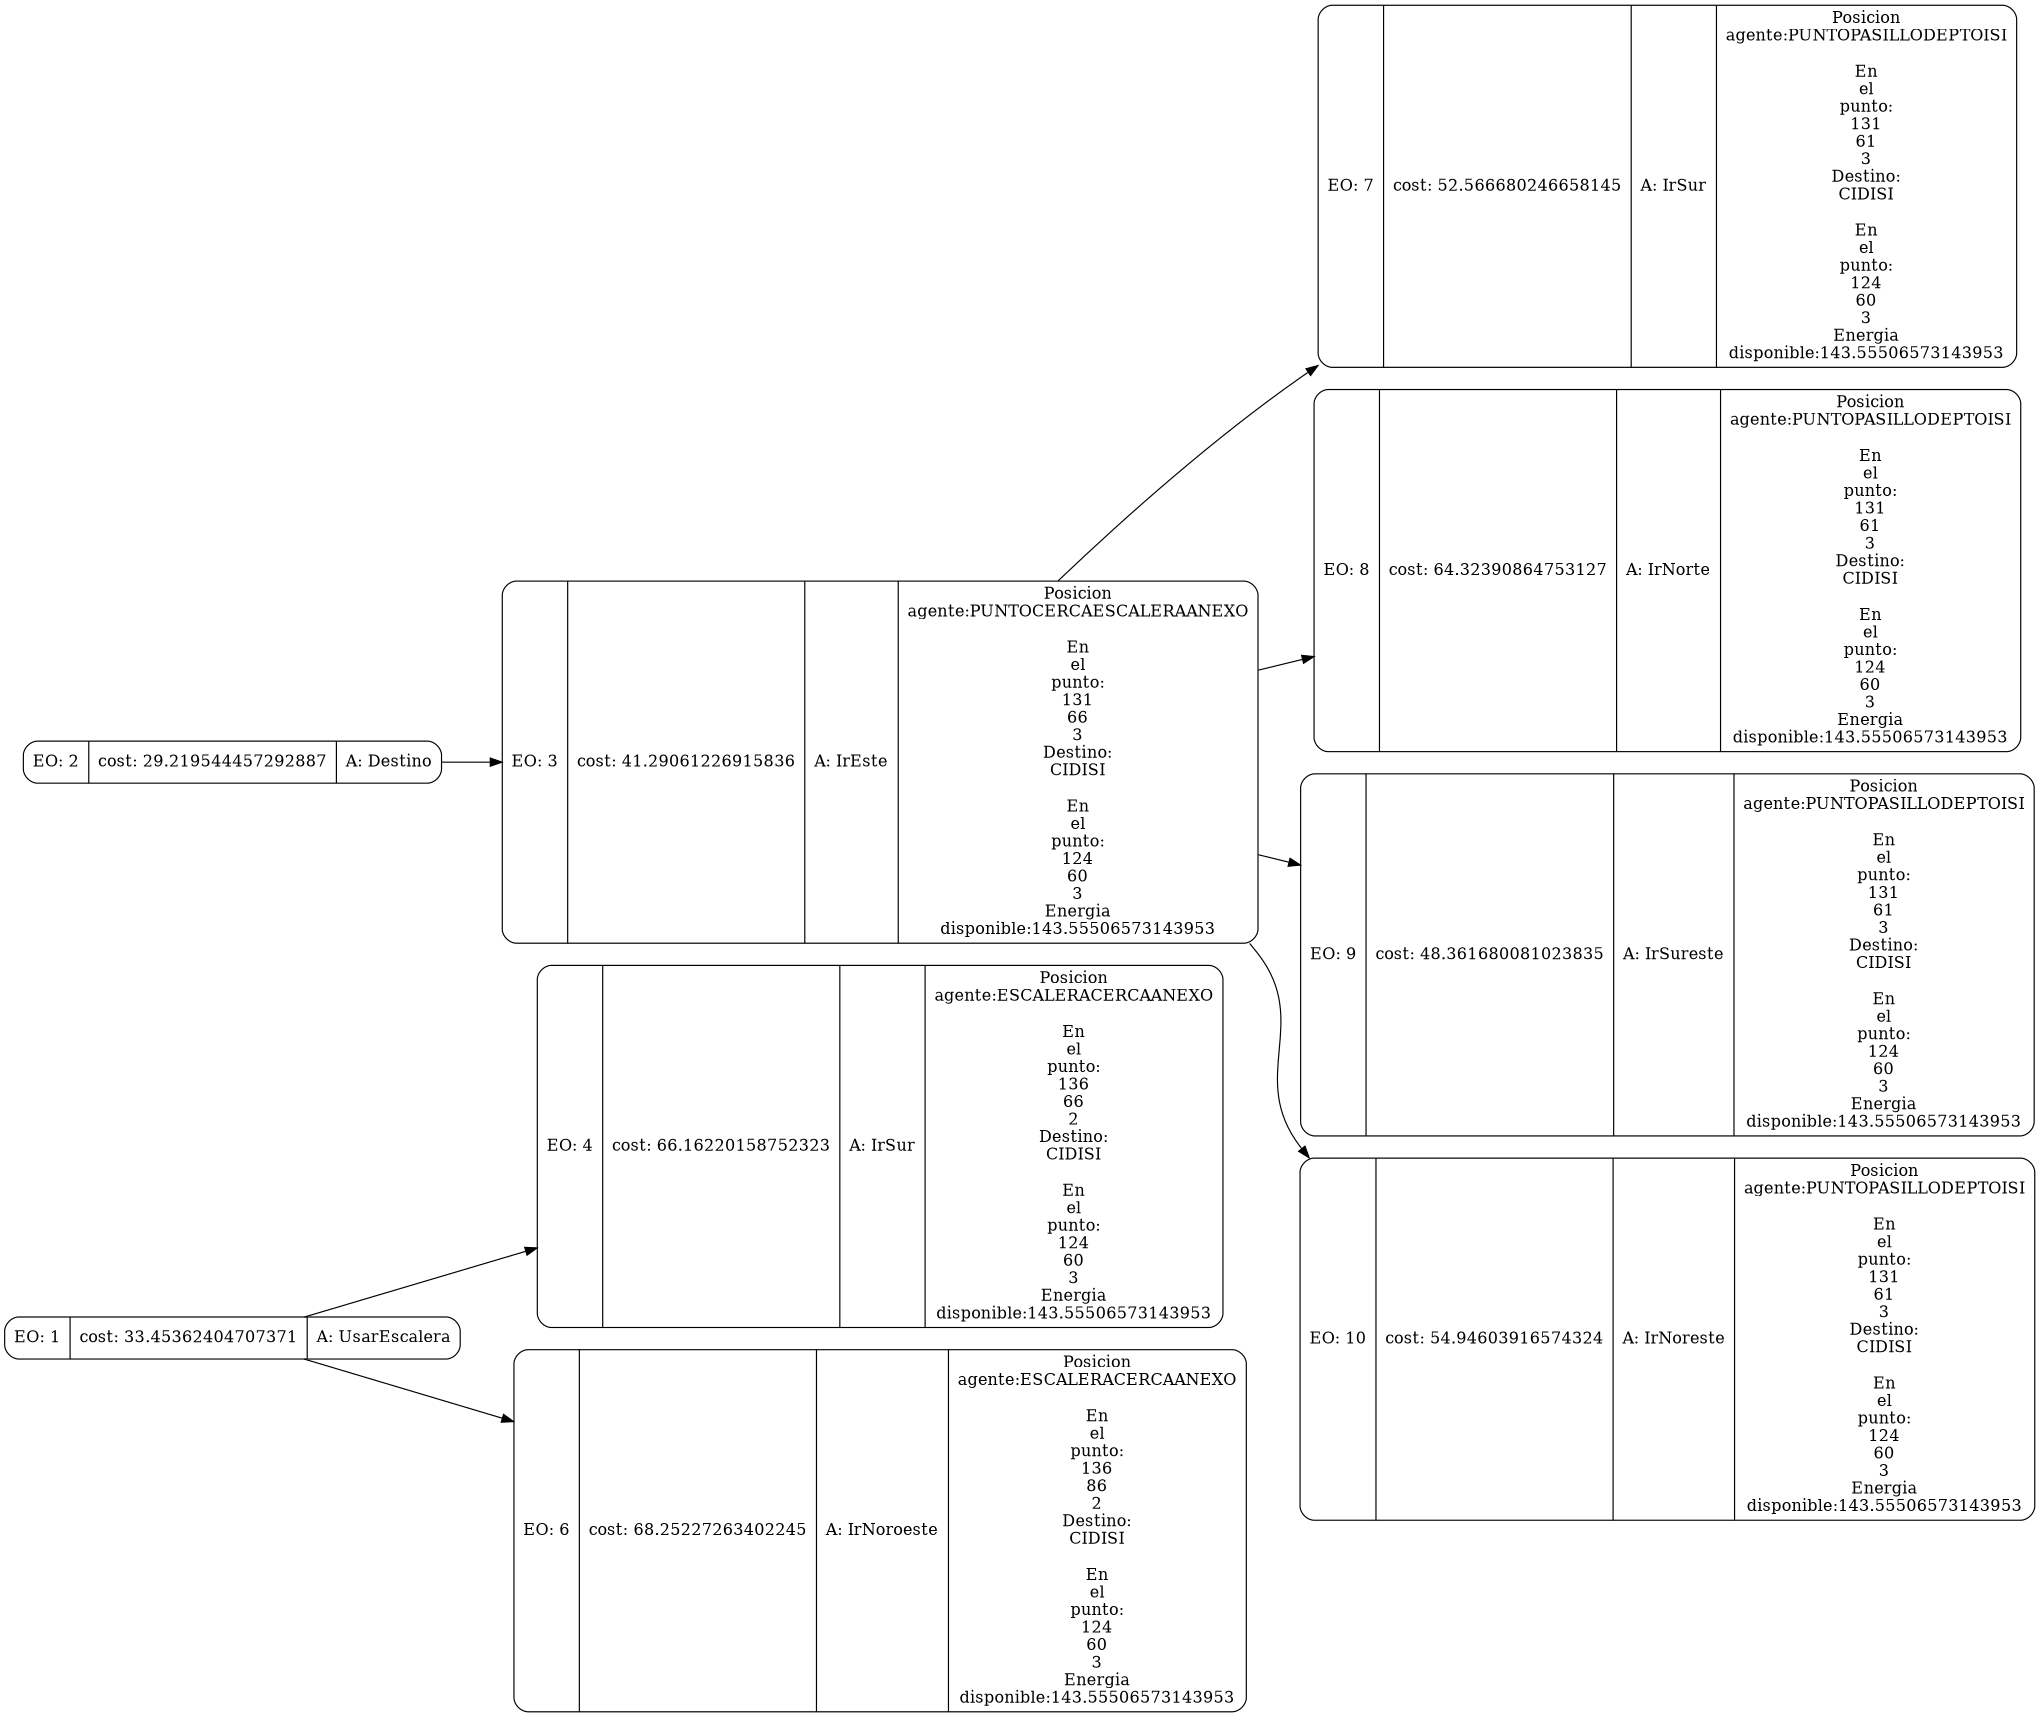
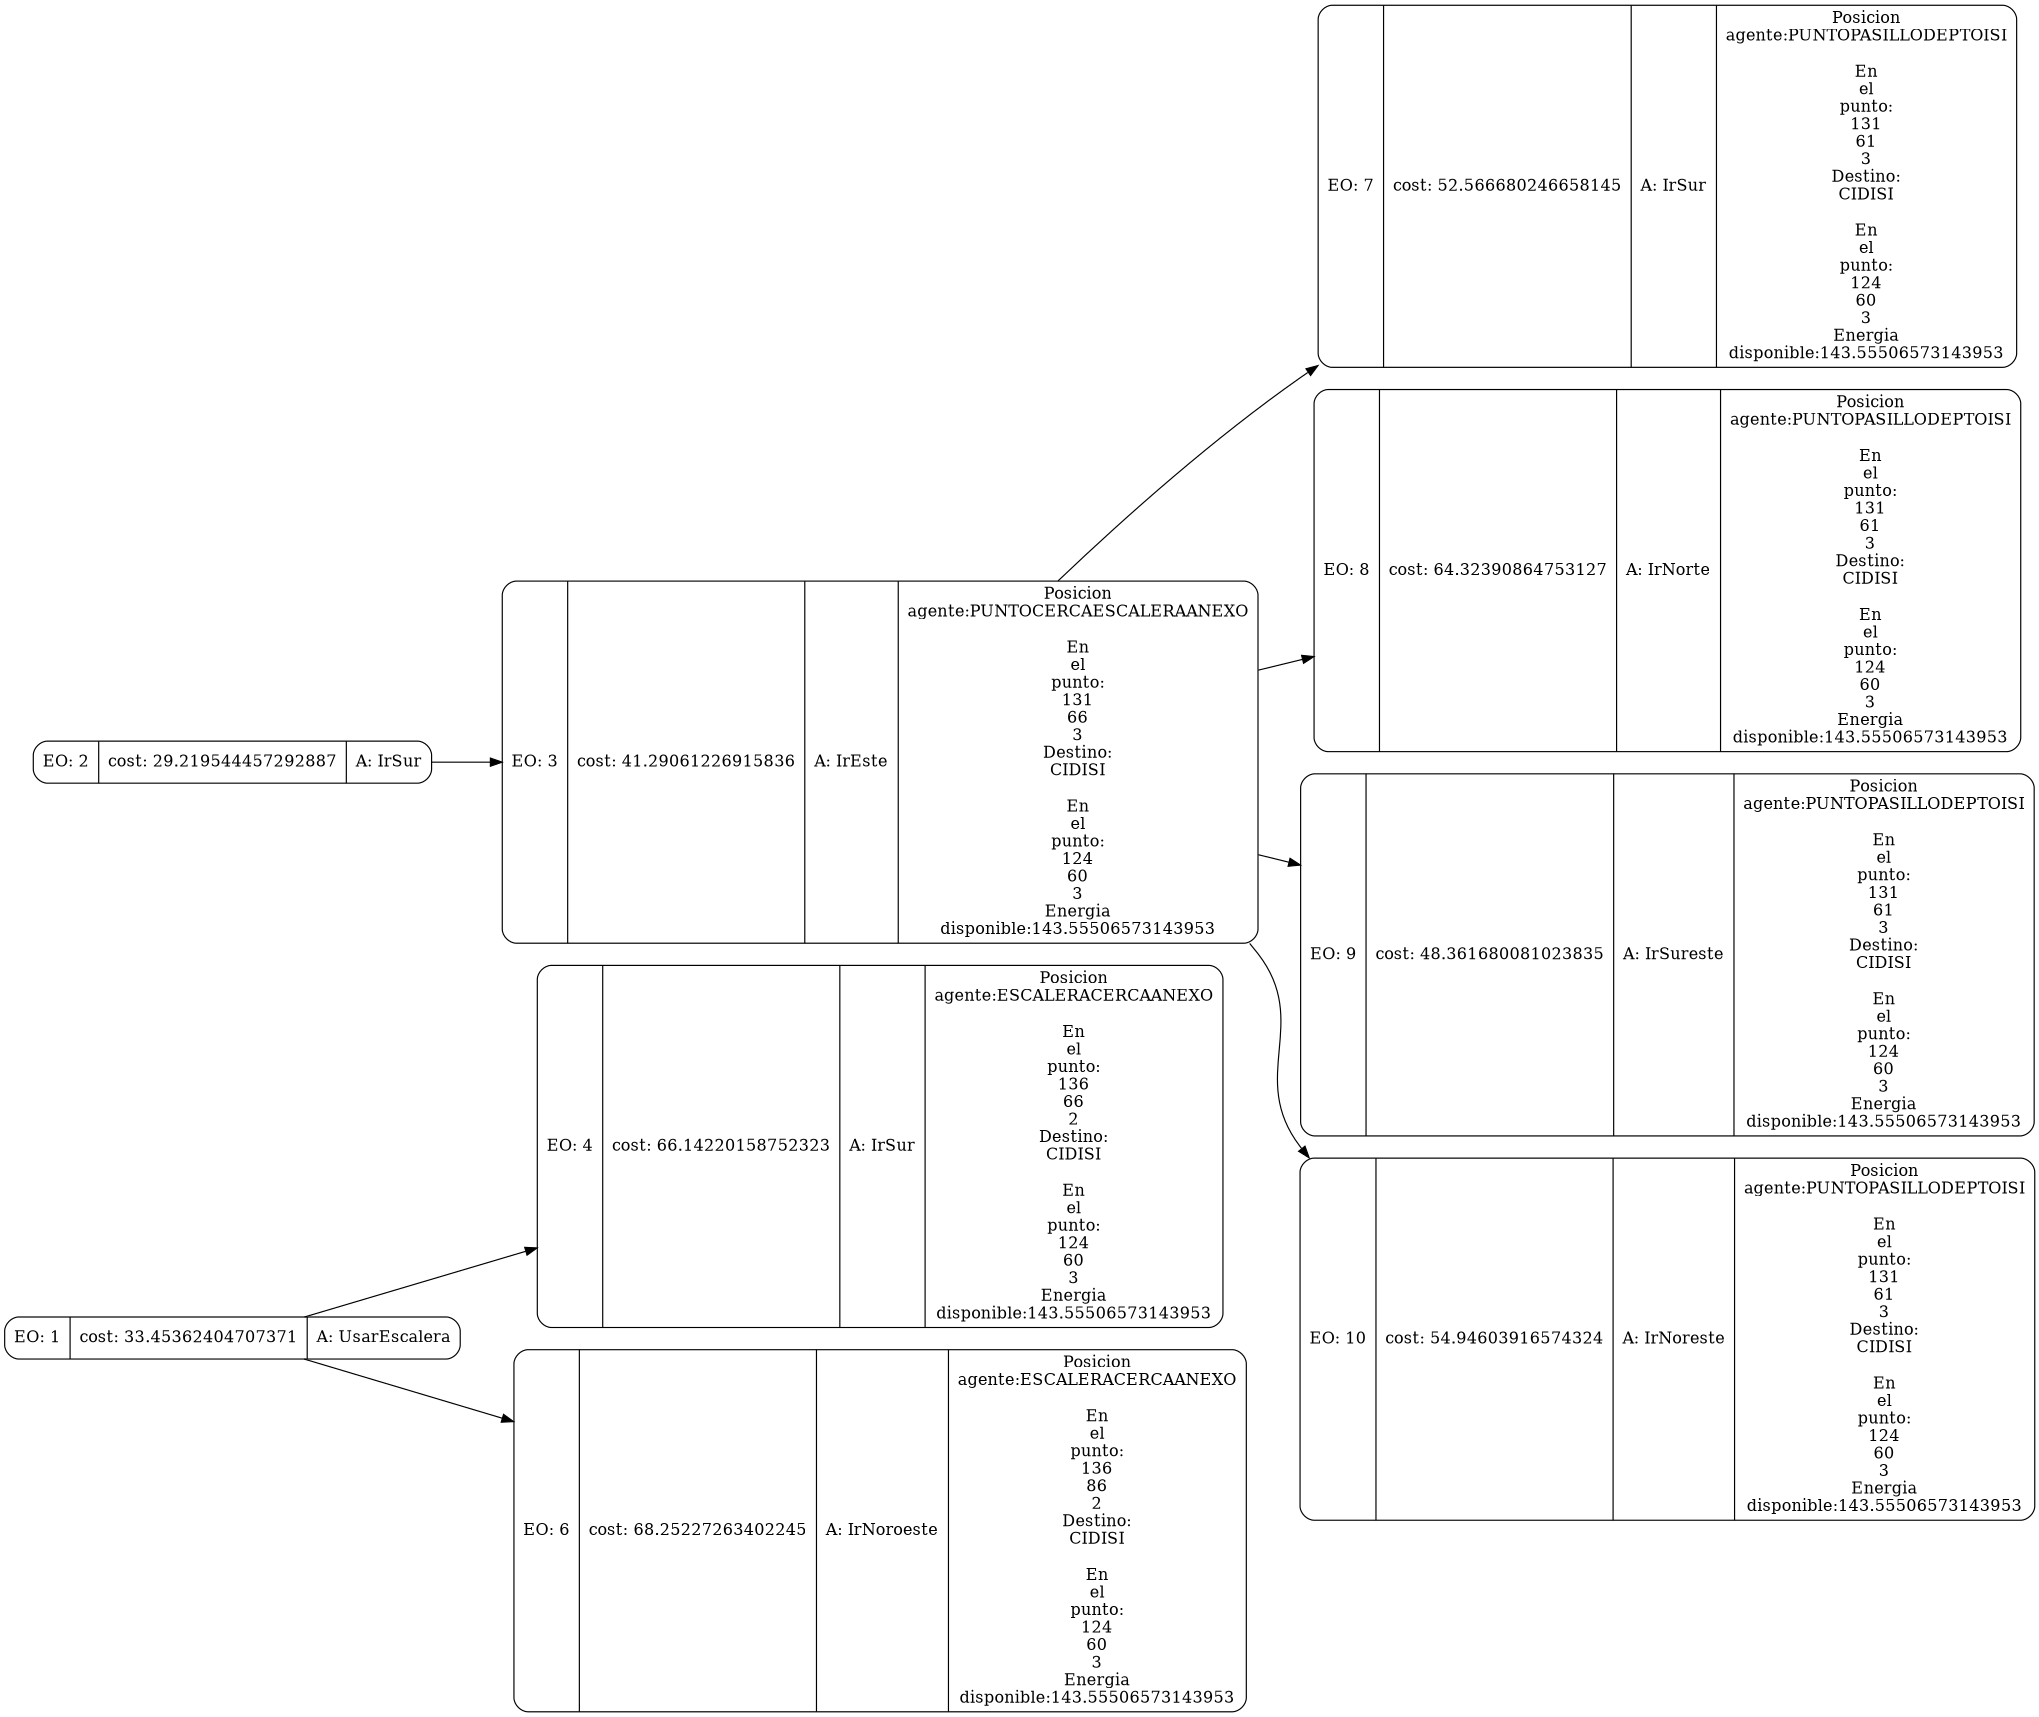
node "EO: 2": text "A: Destino" -> "A: IrSur"
node "EO: 4": text "cost: 66.16220158752323" -> "cost: 66.14220158752323"
